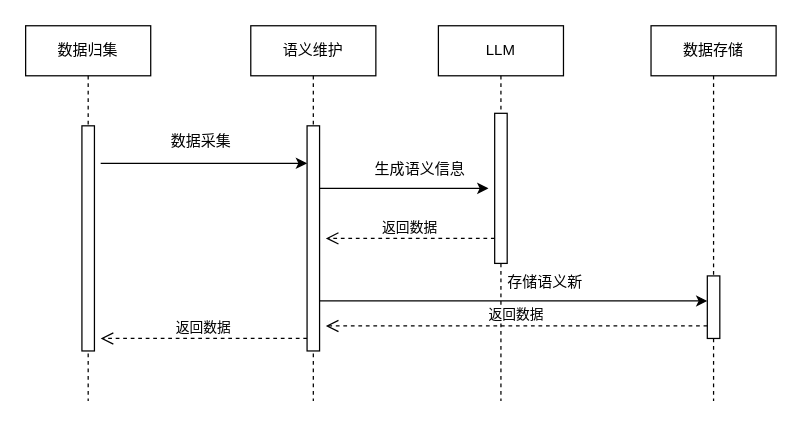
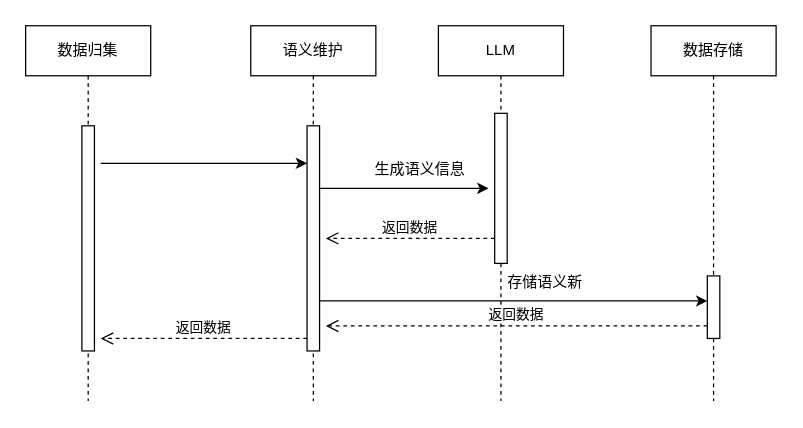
node "数据采集": removed
